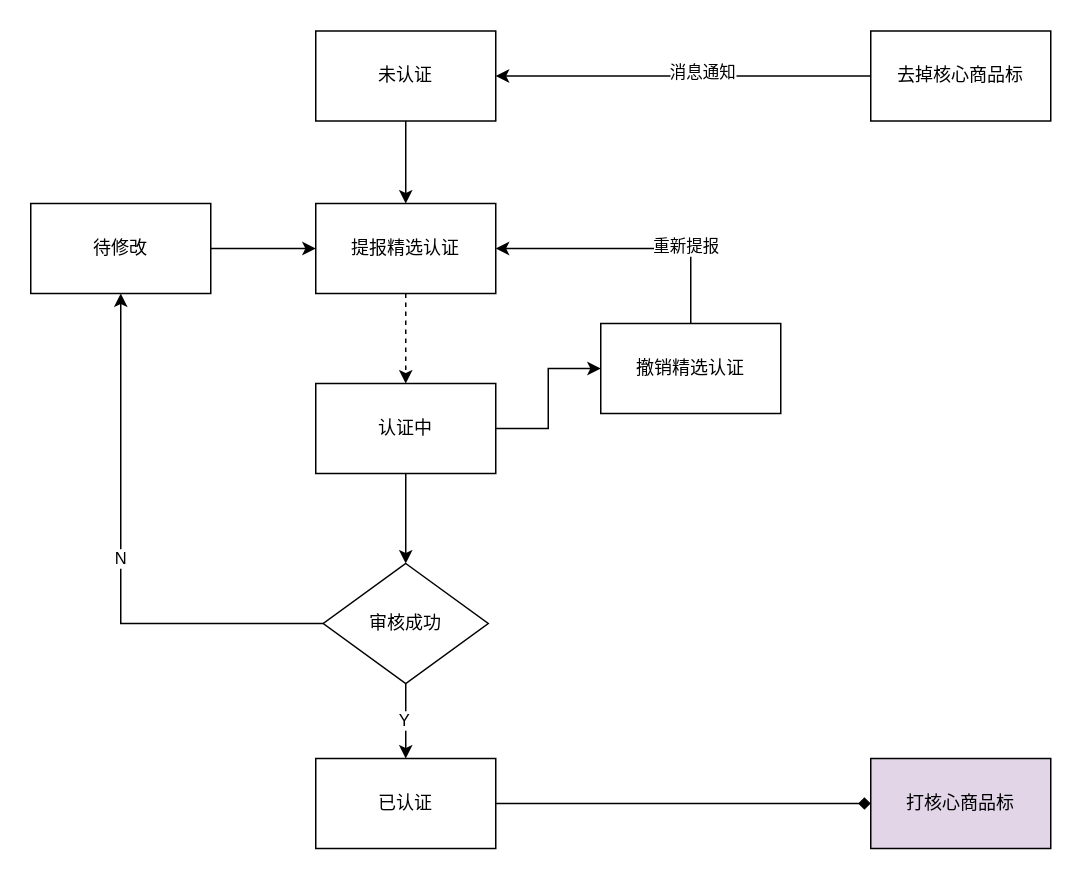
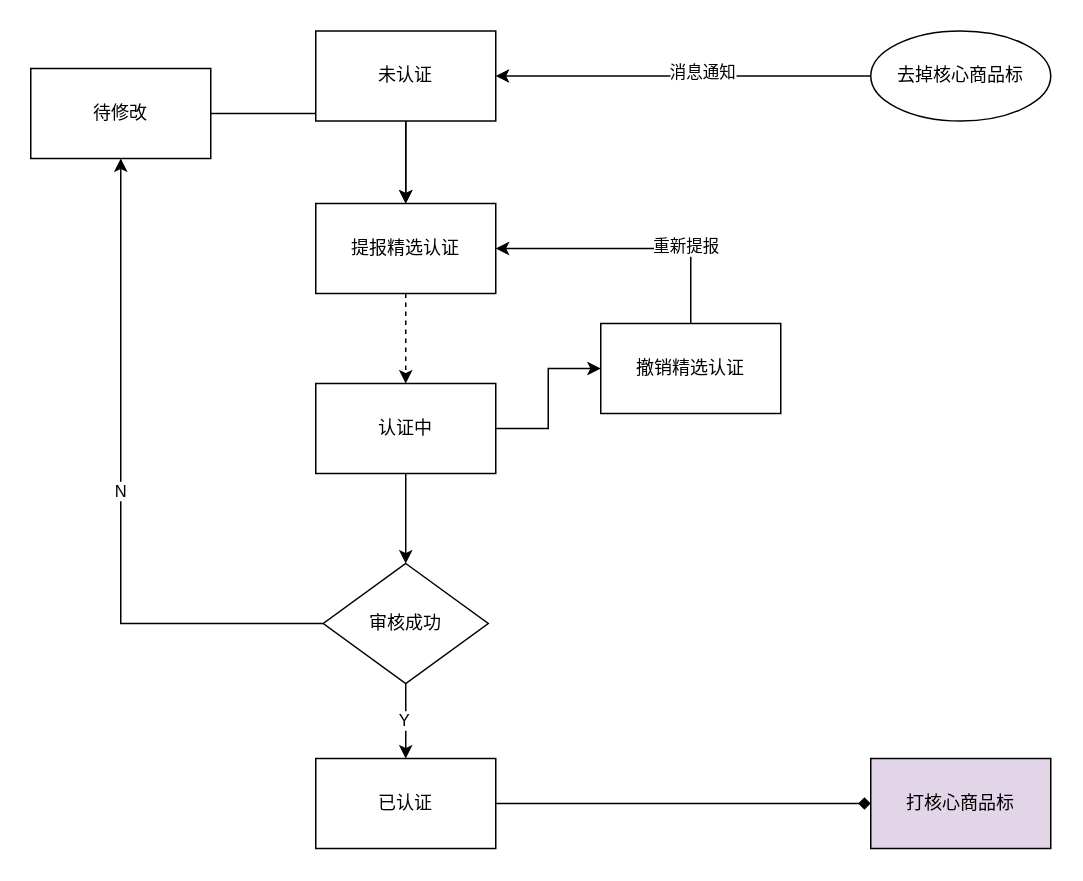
node "去掉核心商品标": shape rectangle -> ellipse
node "待修改": moved (121, 248) -> (121, 113)
